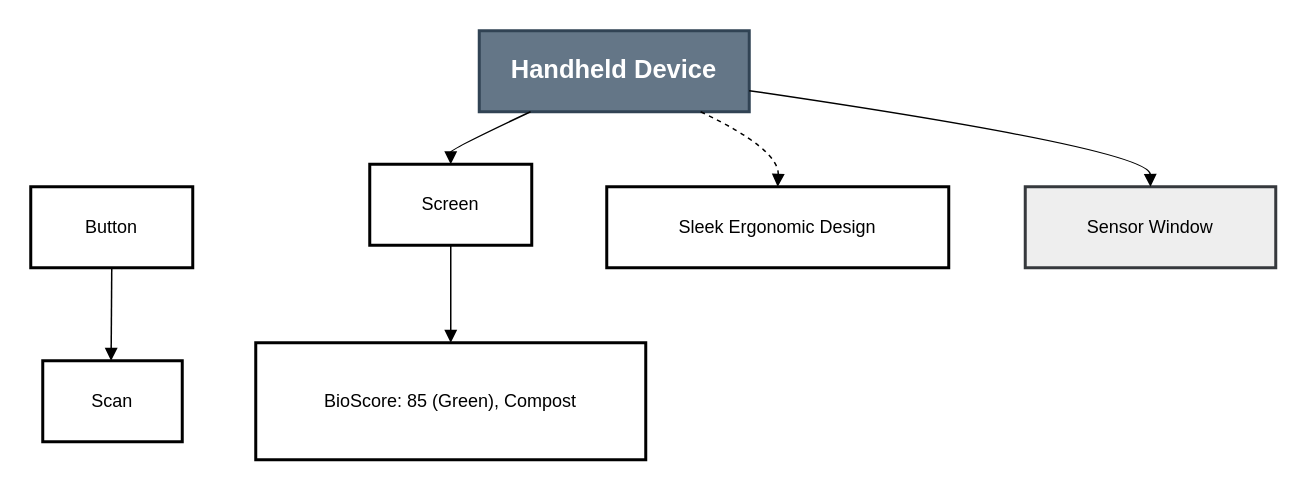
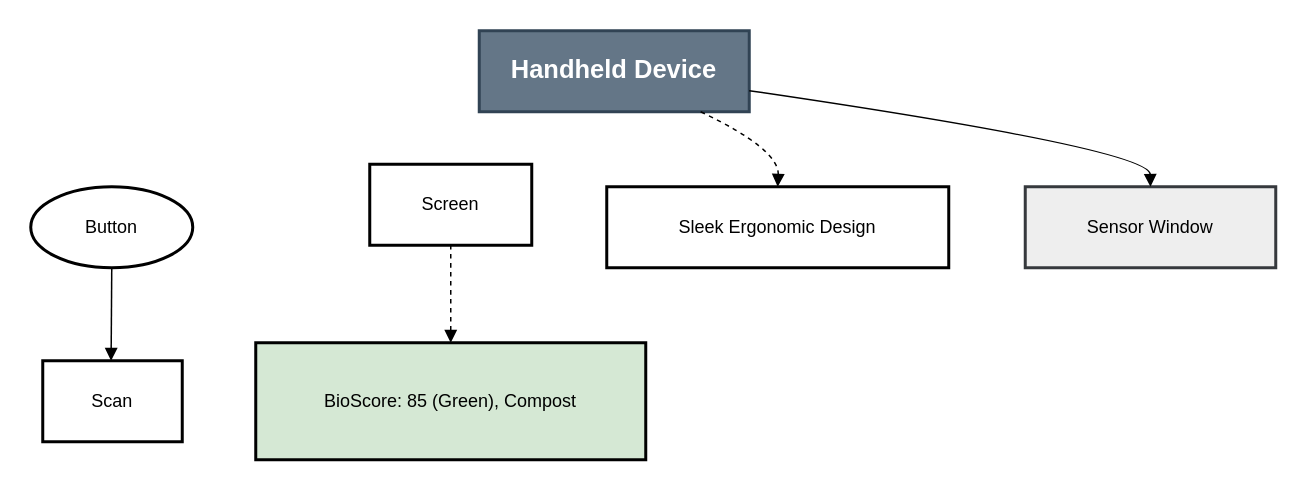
edge "Handheld Device" -> "Screen": removed
node "Button": shape rectangle -> ellipse
edge "Screen" -> "BioScore: 85 (Green), Compost": style solid -> dashed
node "BioScore: 85 (Green), Compost": fillcolor #ffffff -> #d5e8d4
